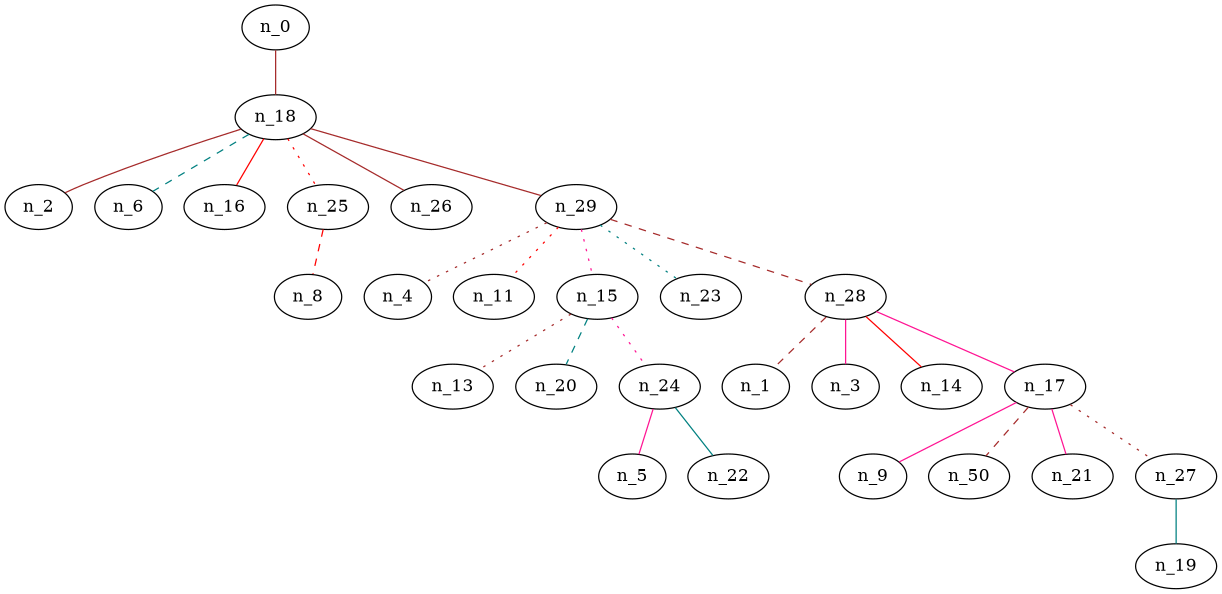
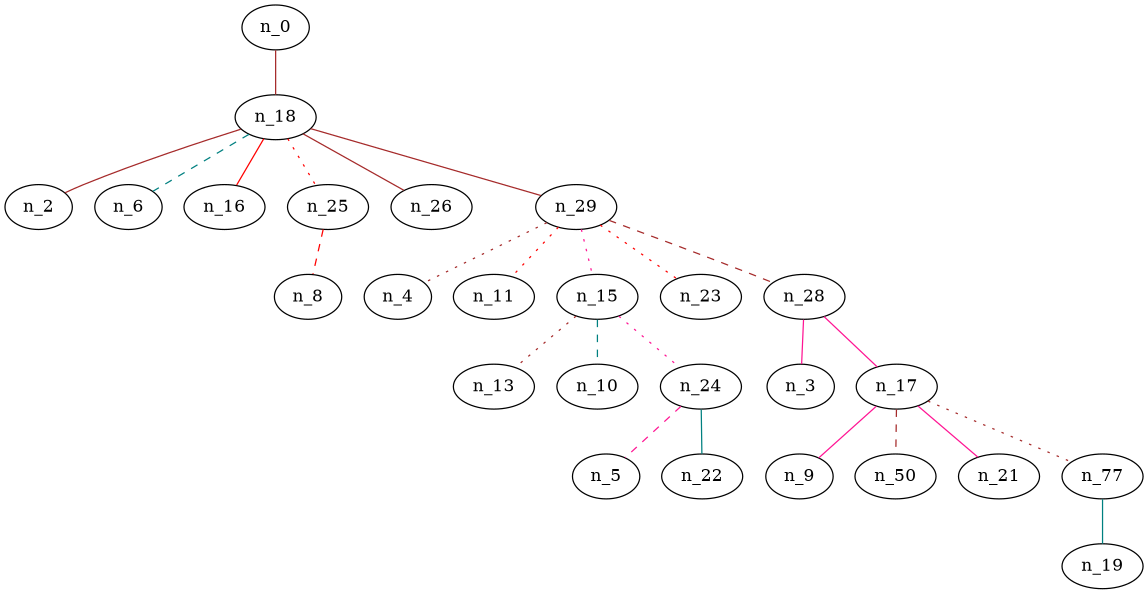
edge "n_29" -- "n_23": color teal -> red
node "n_20": label "n_20" -> "n_10"
node "n_1": removed
node "n_14": removed
edge "n_24" -- "n_5": style solid -> dashed
node "n_27": label "n_27" -> "n_77"
